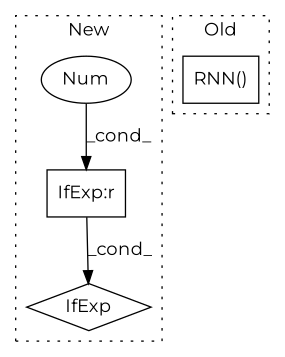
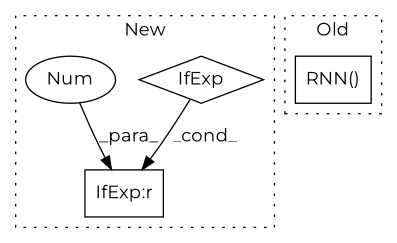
edge "Num" -> "IfExp:r": label "_cond_" -> "_para_"
edge "IfExp:r" -> "IfExp": reversed
